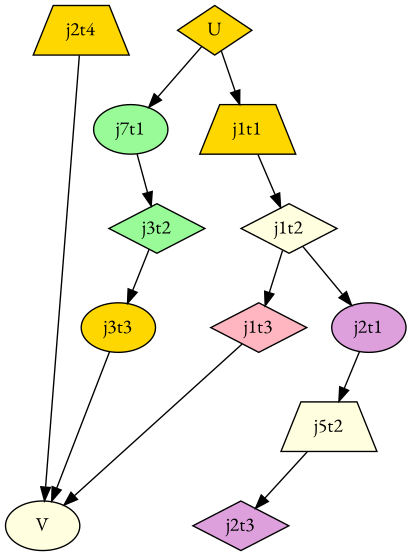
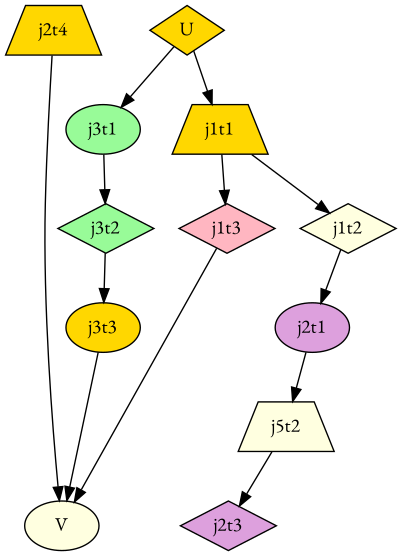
node "j7t1": label "j7t1" -> "j3t1"
edge "j1t2" -> "j1t3": now "j1t1" -> "j1t3"
